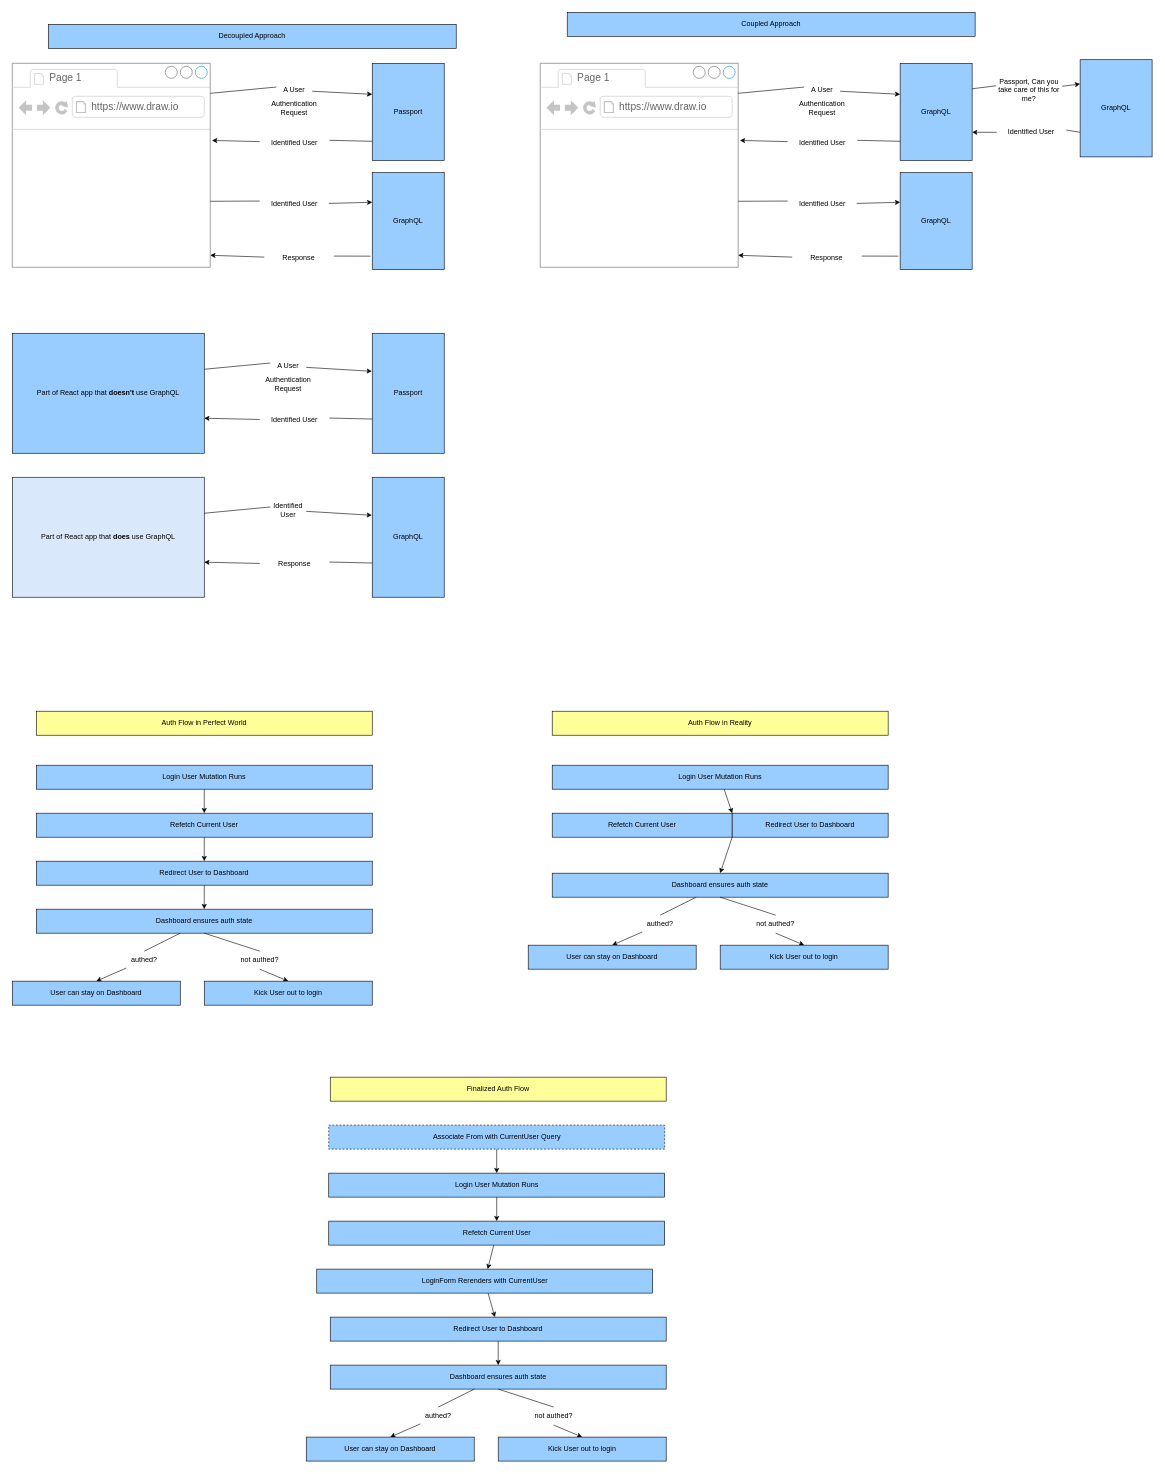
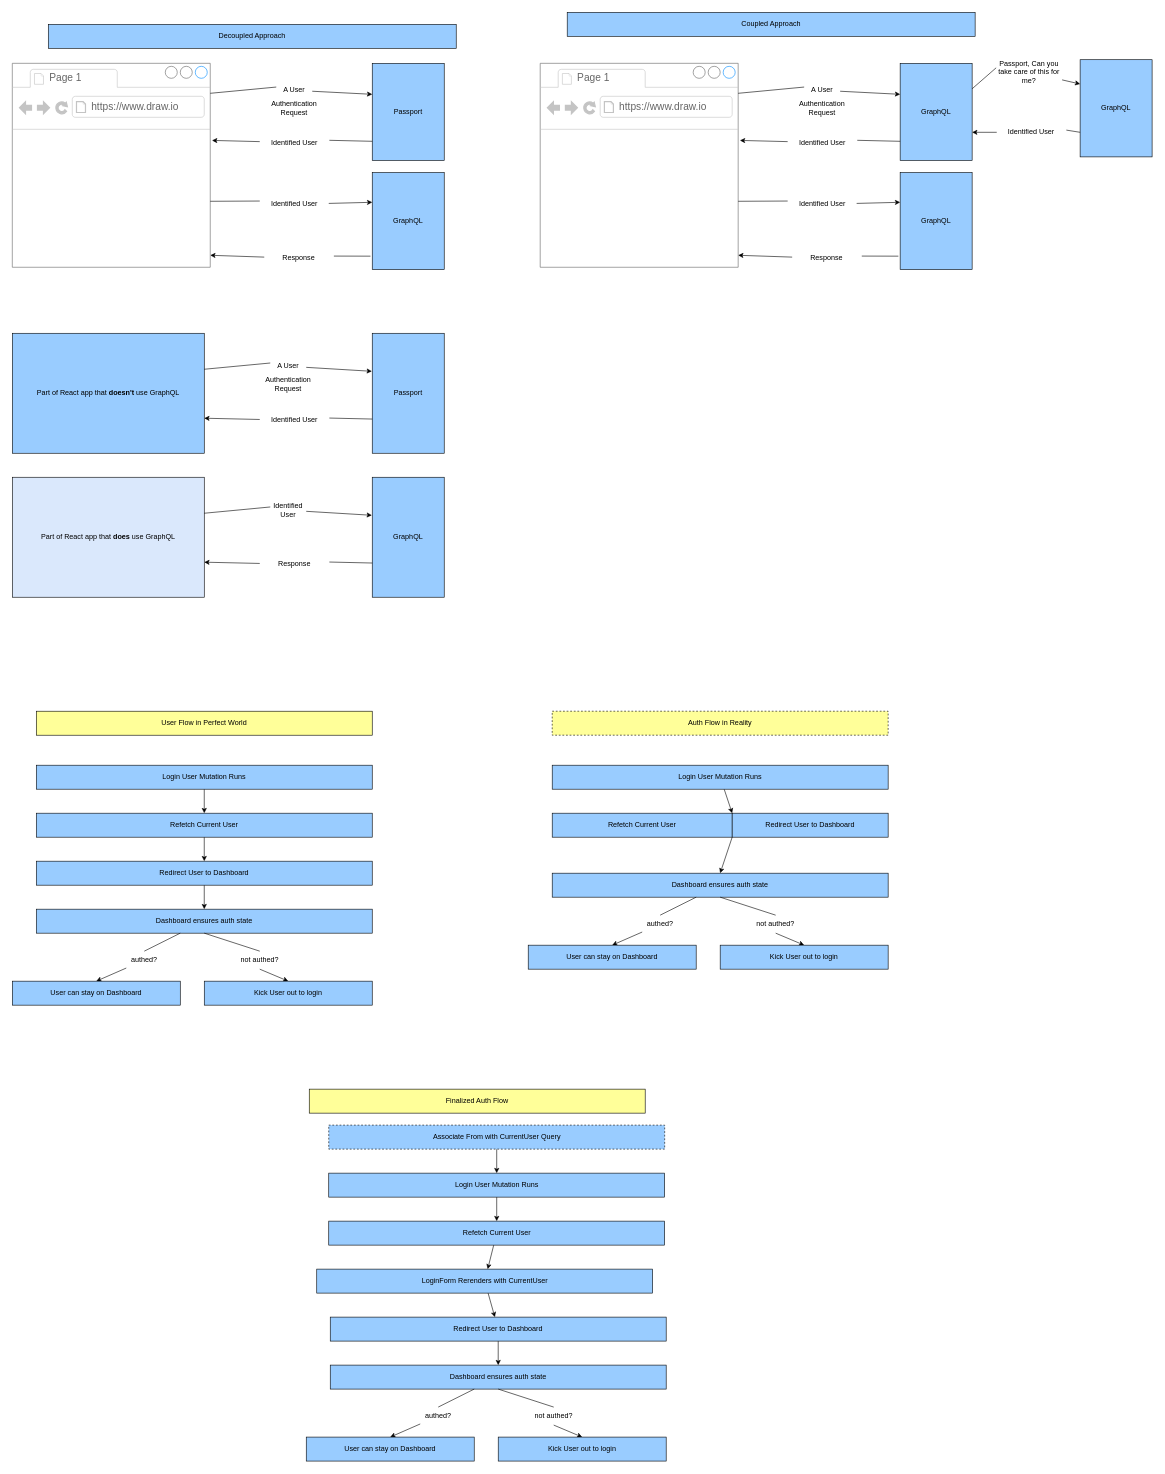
node "Passport, Can you take care of this for me?": moved (1029, 90) -> (1029, 72)
node "Auth Flow in Perfect World": label "Auth Flow in Perfect World" -> "User Flow in Perfect World"
node "Auth Flow in Reality": style solid -> dashed
node "Finalized Auth Flow": moved (498, 1089) -> (477, 1101)
